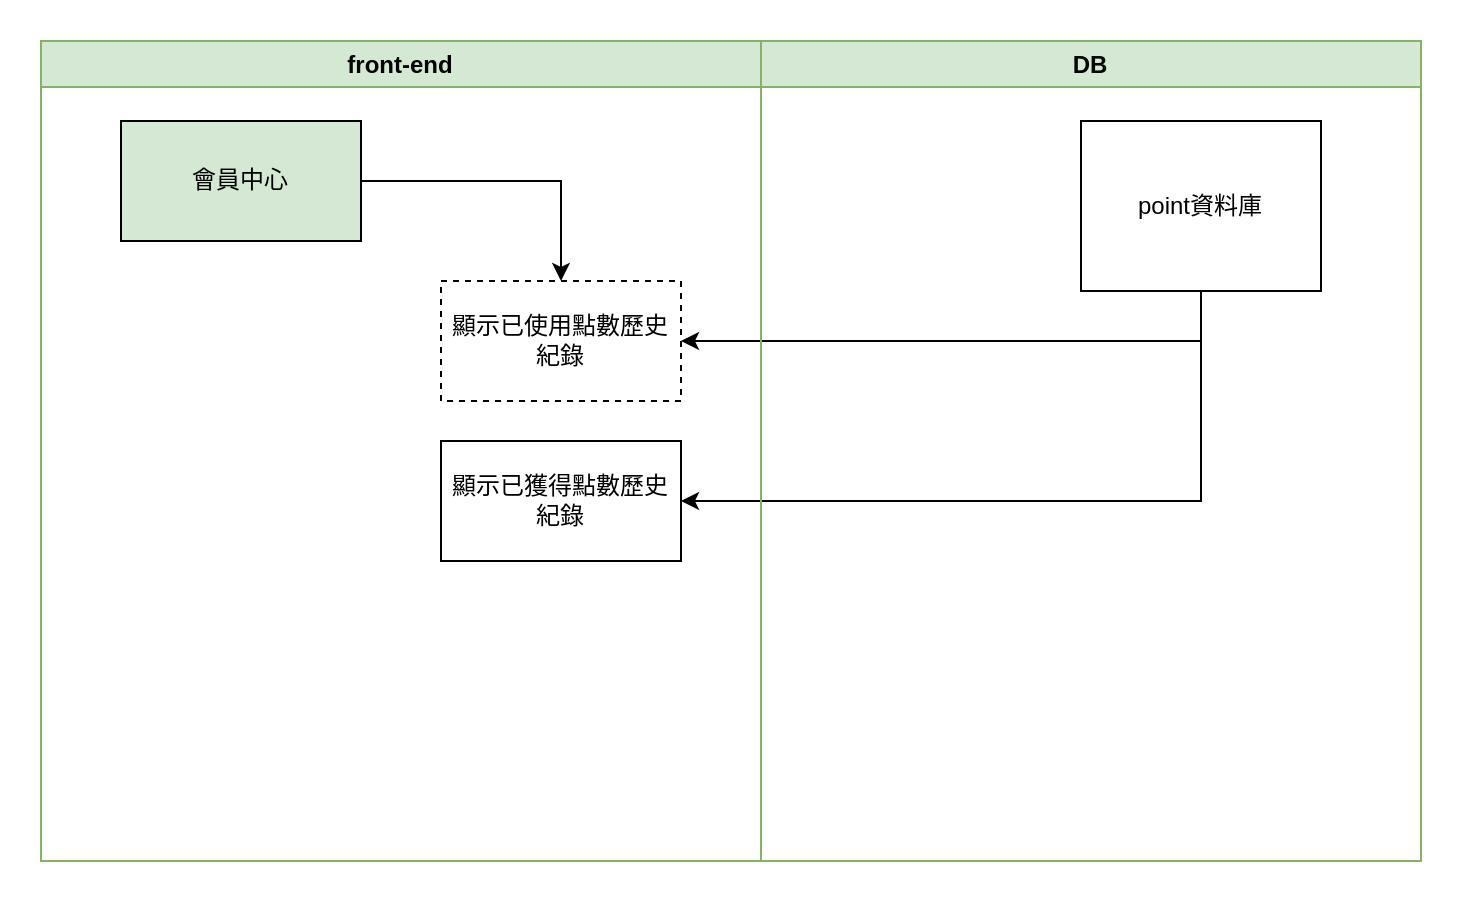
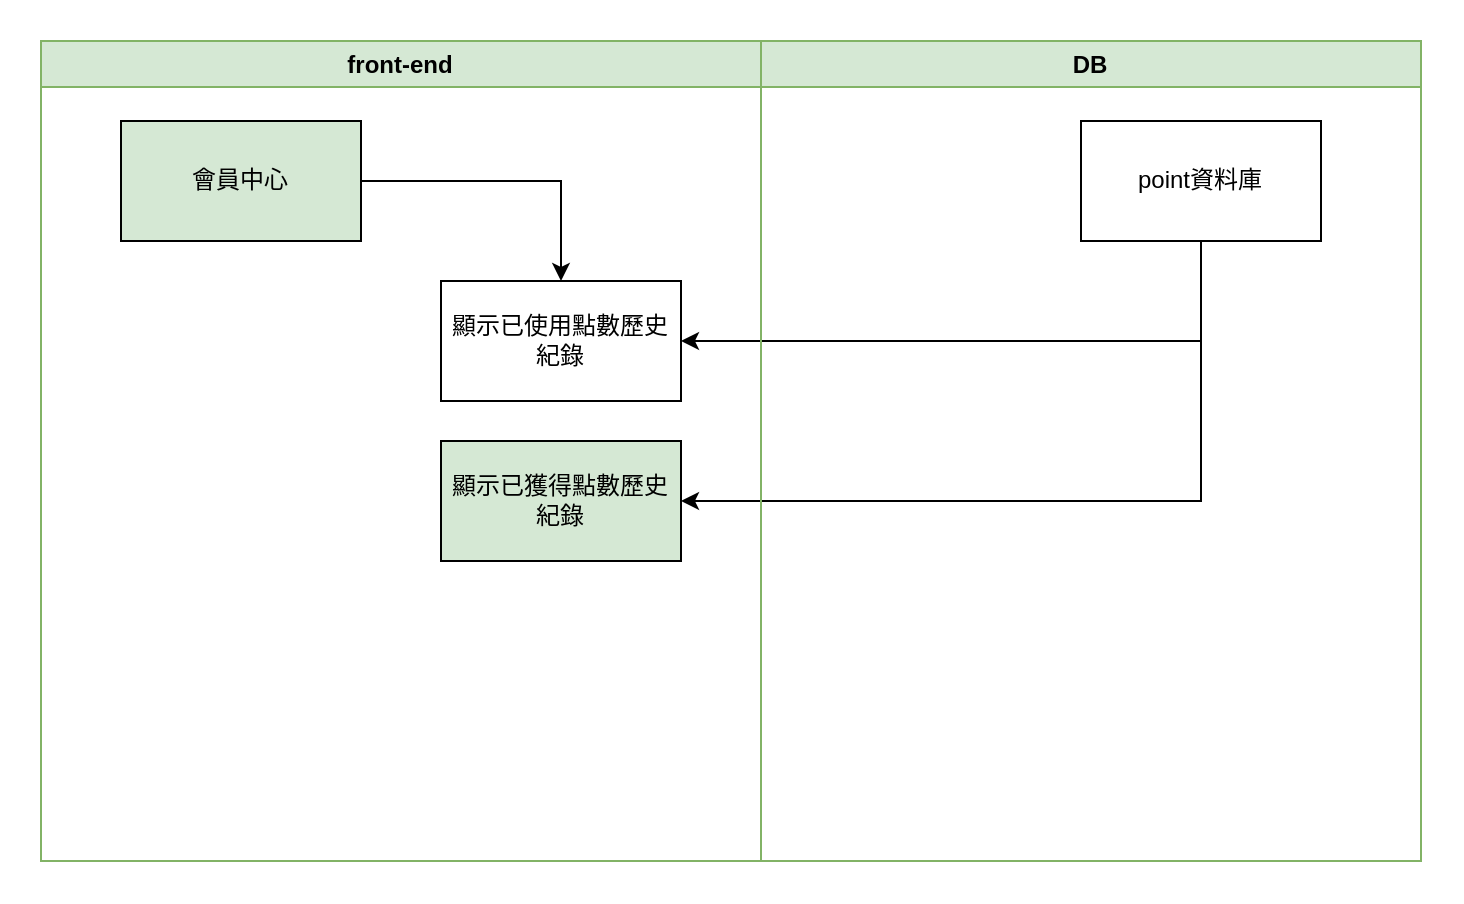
node "point資料庫": size 240x170 -> 240x120
node "顯示已使用點數歷史紀錄": style dashed -> solid
node "顯示已獲得點數歷史紀錄": fillcolor #ffffff -> #d5e8d4
